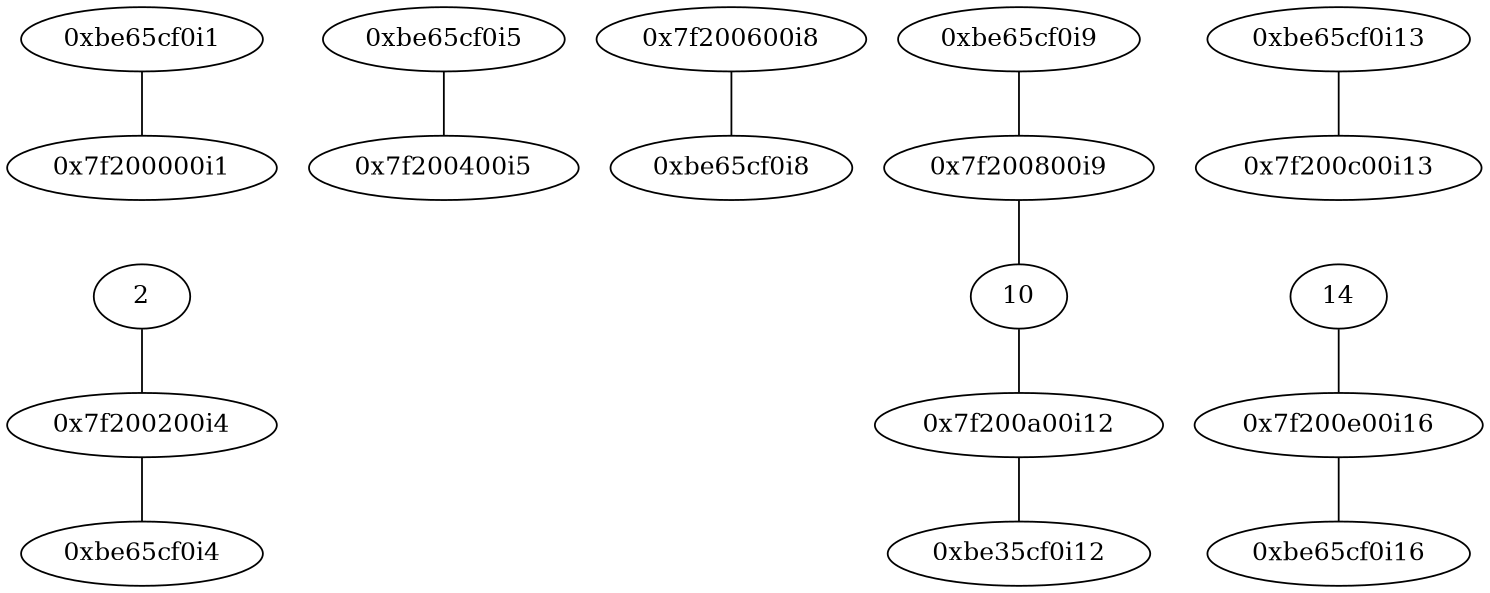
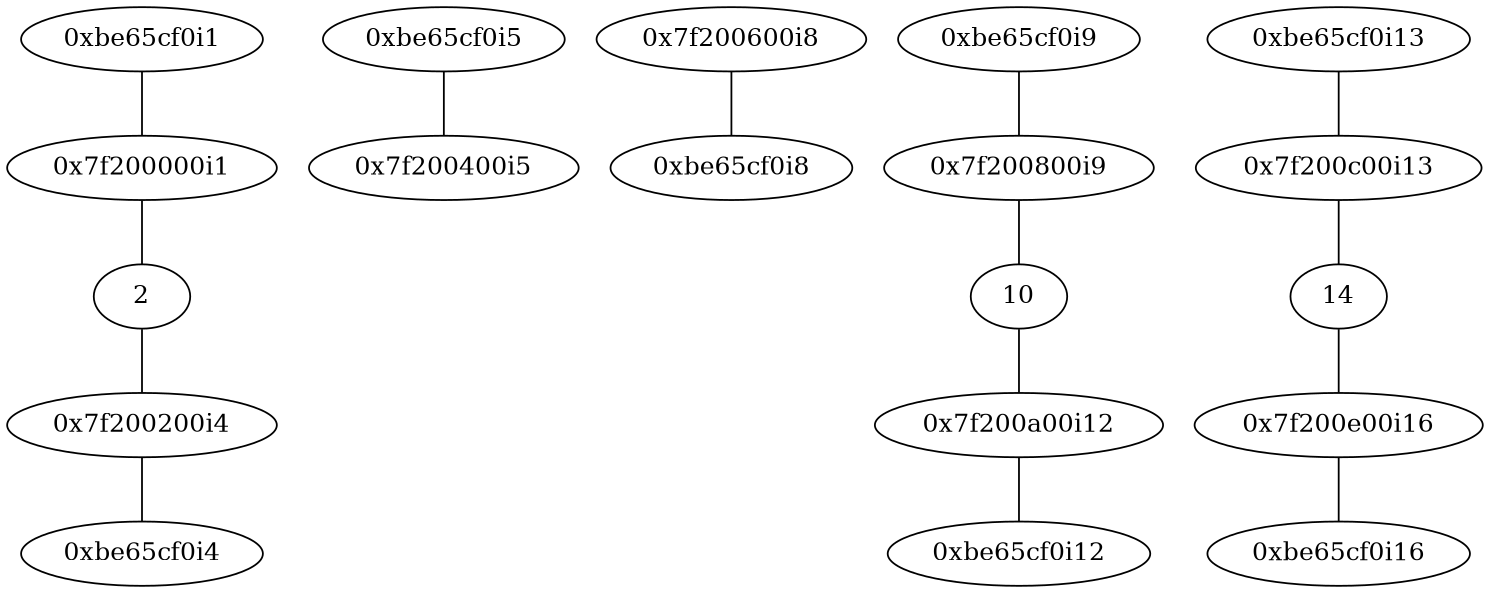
edge "0x7f200000i1" -- "2": added
edge "0x7f200c00i13" -- "14": added
node "0xbe35cf0i12": label "0xbe35cf0i12" -> "0xbe65cf0i12"
